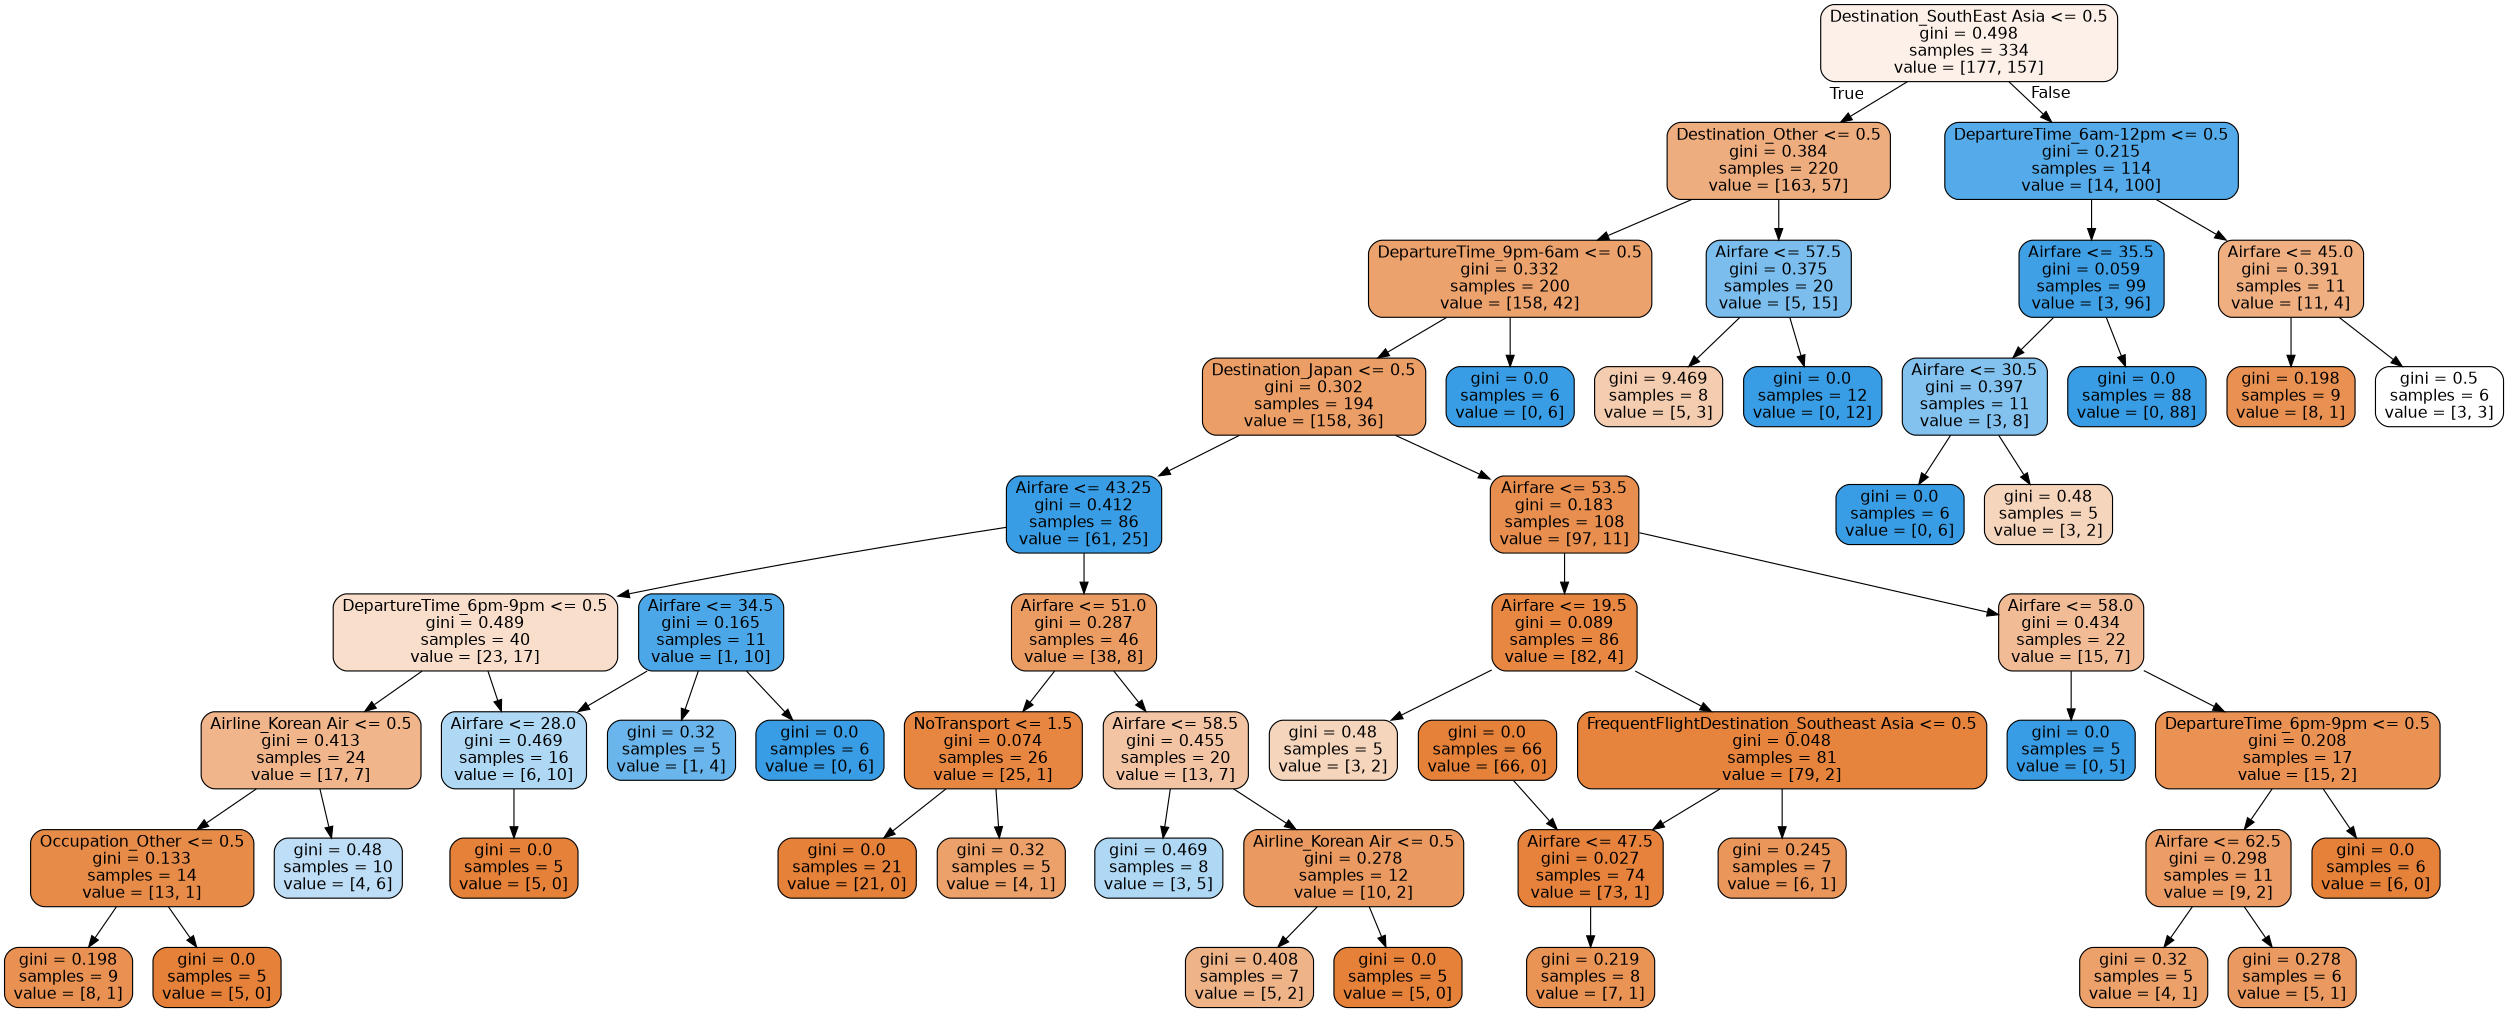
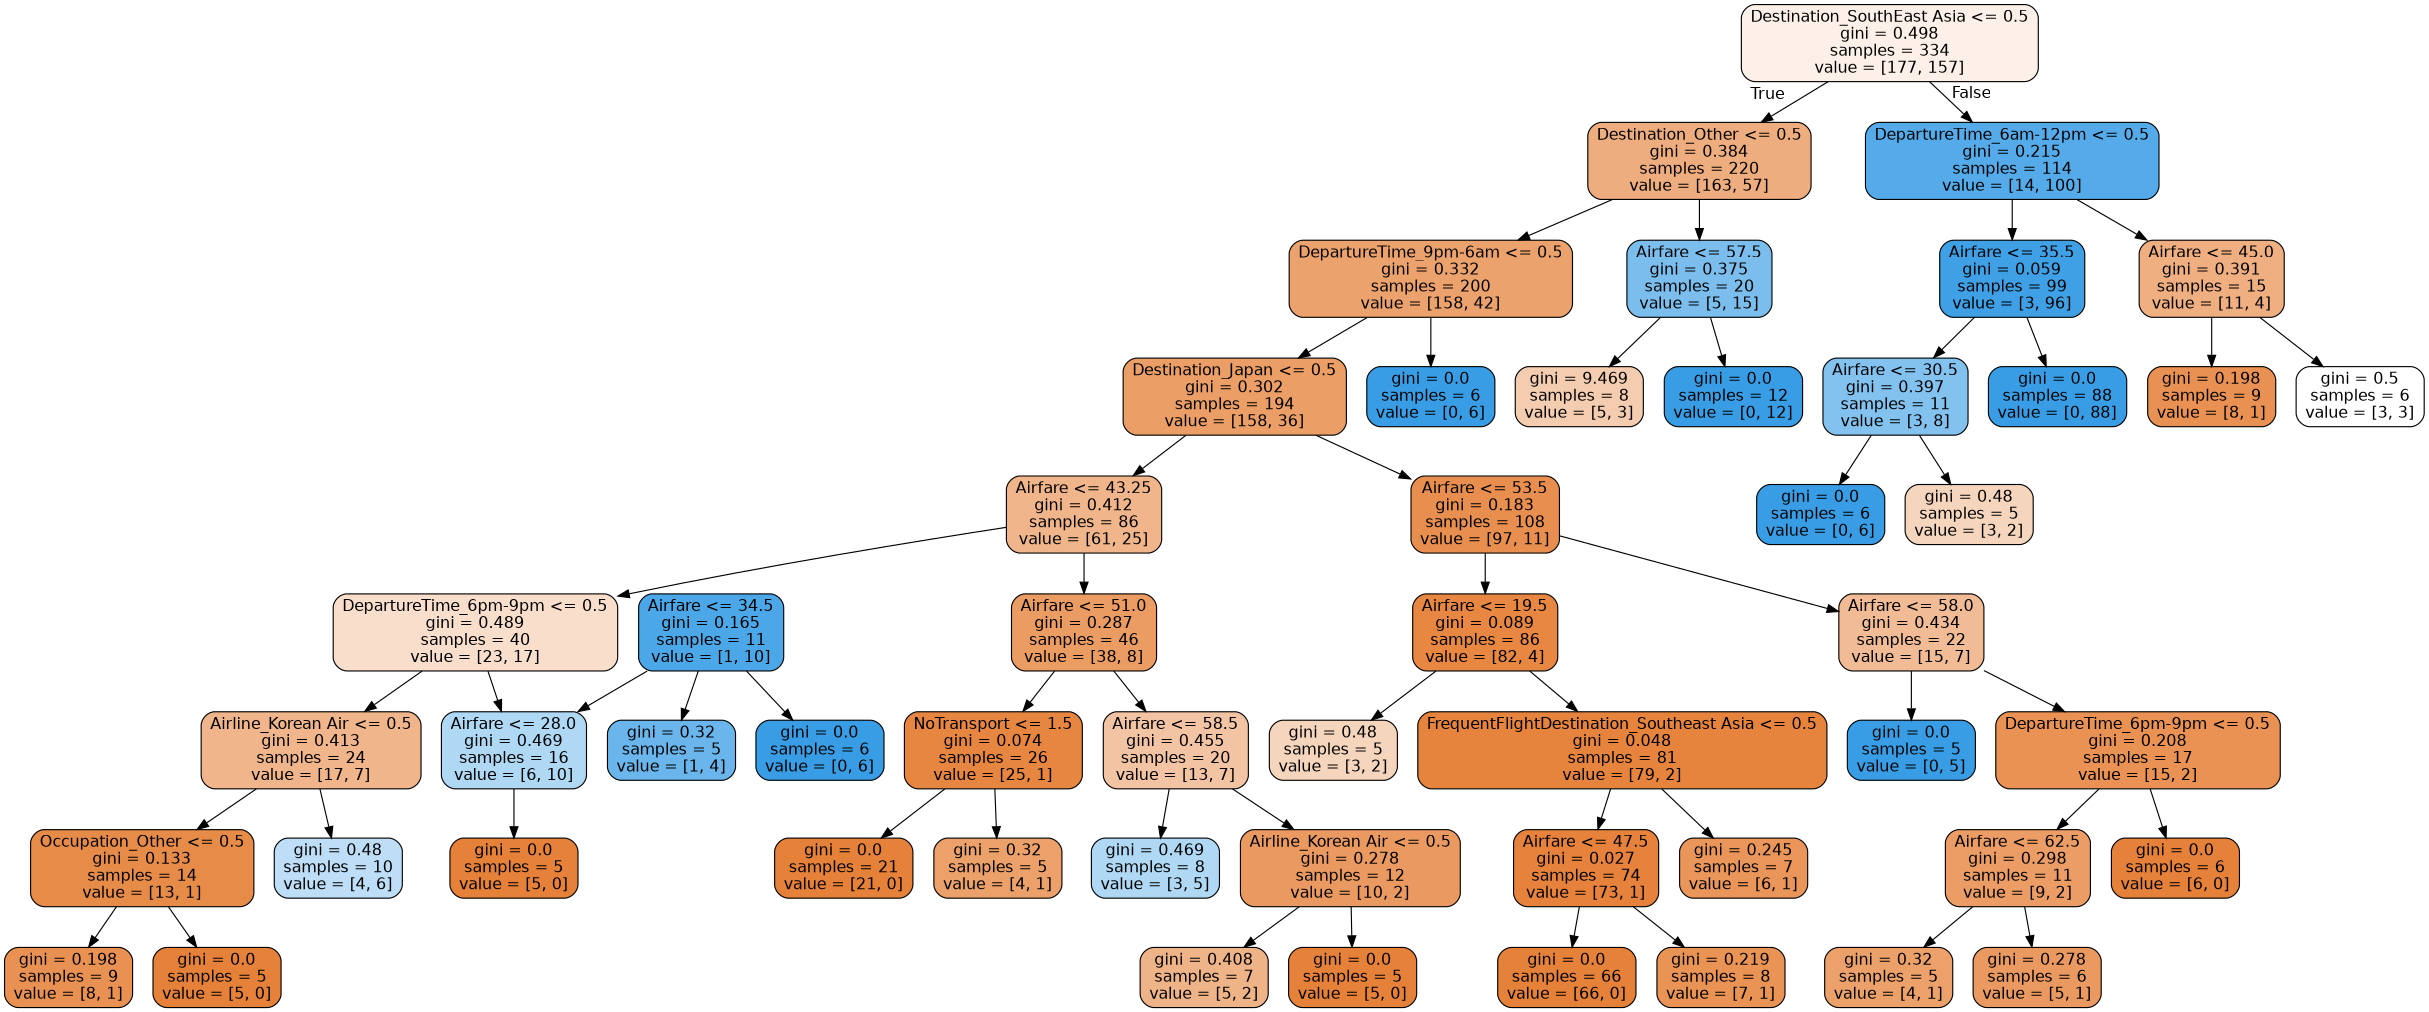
node "Airfare <= 45.0 gini = 0.391 samples = 11 value = [11, 4]": label "Airfare <= 45.0 gini = 0.391 samples = 11 value = [11, 4]" -> "Airfare <= 45.0 gini = 0.391 samples = 15 value = [11, 4]"
node "Airfare <= 43.25 gini = 0.412 samples = 86 value = [61, 25]": fillcolor #399de5ff -> #e5813996
edge "gini = 0.0 samples = 66 value = [66, 0]" -> "Airfare <= 47.5 gini = 0.027 samples = 74 value = [73, 1]": reversed
